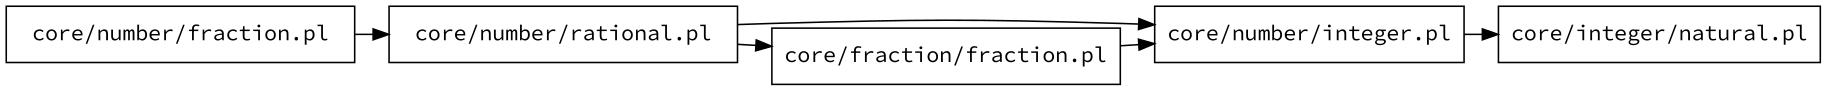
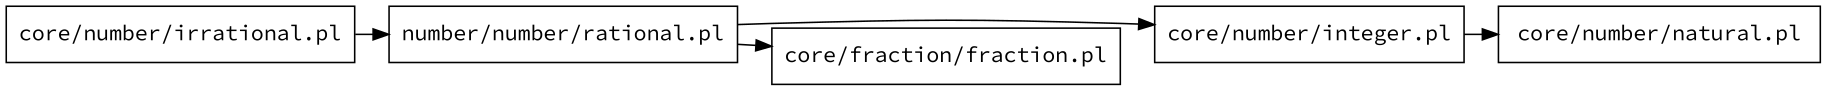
node "core/number/fraction.pl": label "core/number/fraction.pl" -> "core/number/irrational.pl"
node "core/number/rational.pl": label "core/number/rational.pl" -> "number/number/rational.pl"
node "core/integer/natural.pl": label "core/integer/natural.pl" -> "core/number/natural.pl"
edge "core/fraction/fraction.pl" -> "core/number/integer.pl": removed
